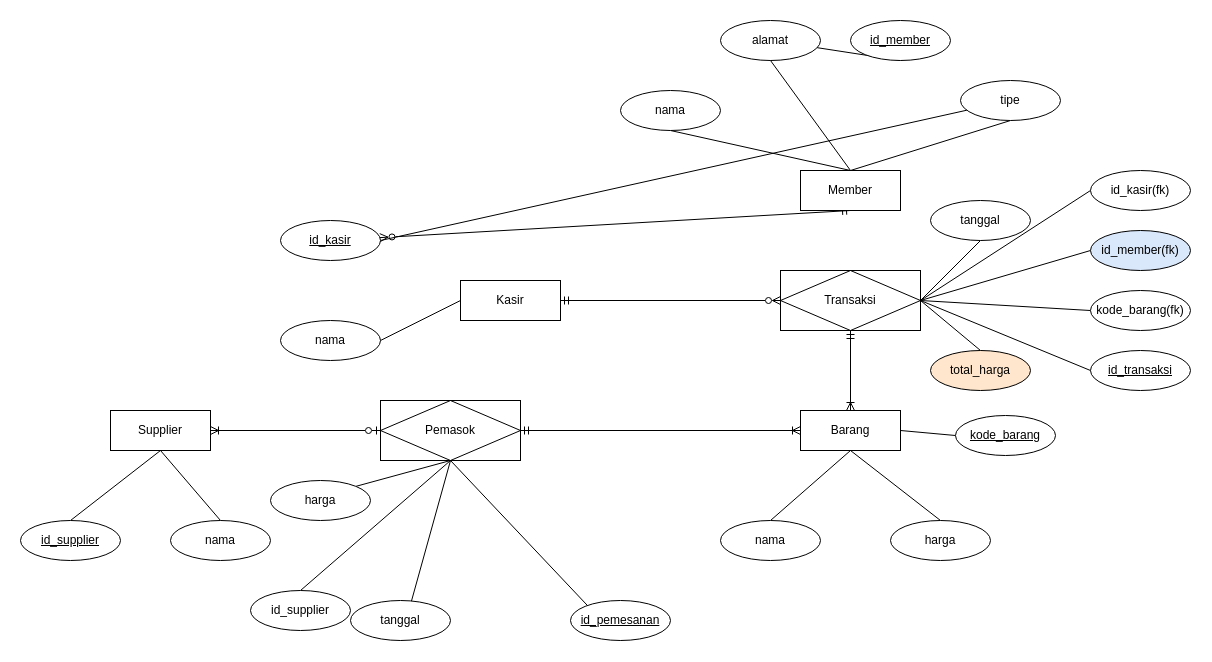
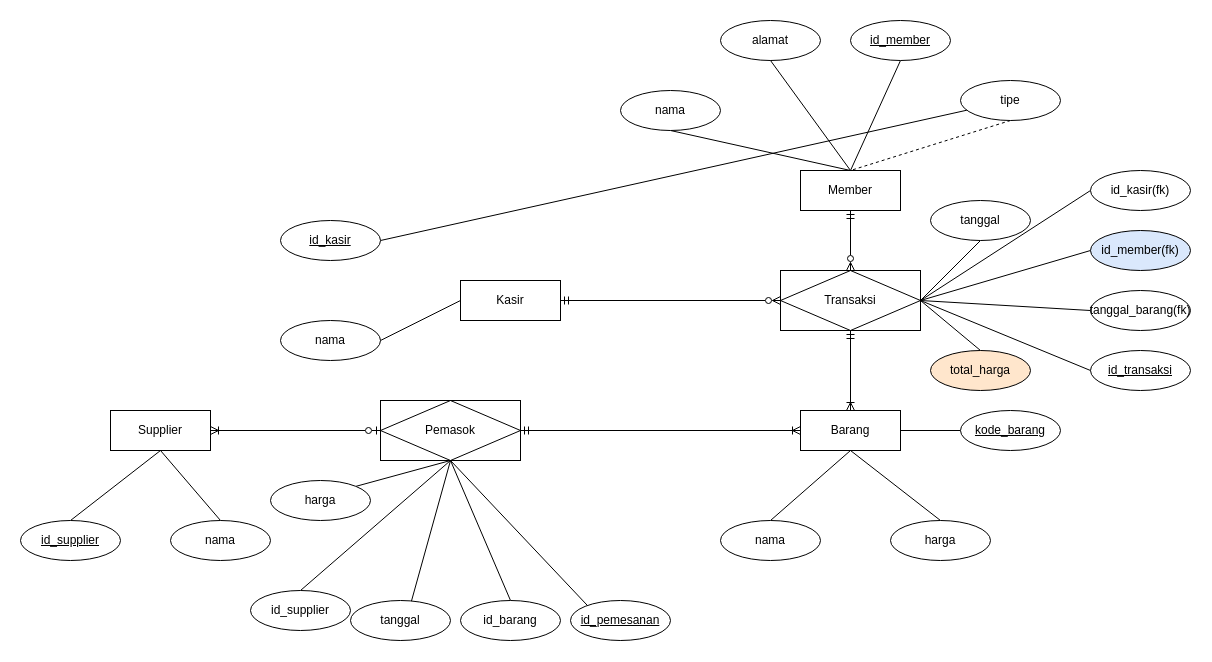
edge "alamat" -- "id_member": now "Member" -- "id_member"
edge "tipe" -- "Member": style solid -> dashed
edge "Member" -- "id_kasir": now "Member" -- "Transaksi"
node "kode_barang(fk)": label "kode_barang(fk)" -> "tanggal_barang(fk)"
node "kode_barang": moved (1006, 436) -> (1011, 431)
edge "Pemasok" -- "id_barang": added
node "id_barang": added
